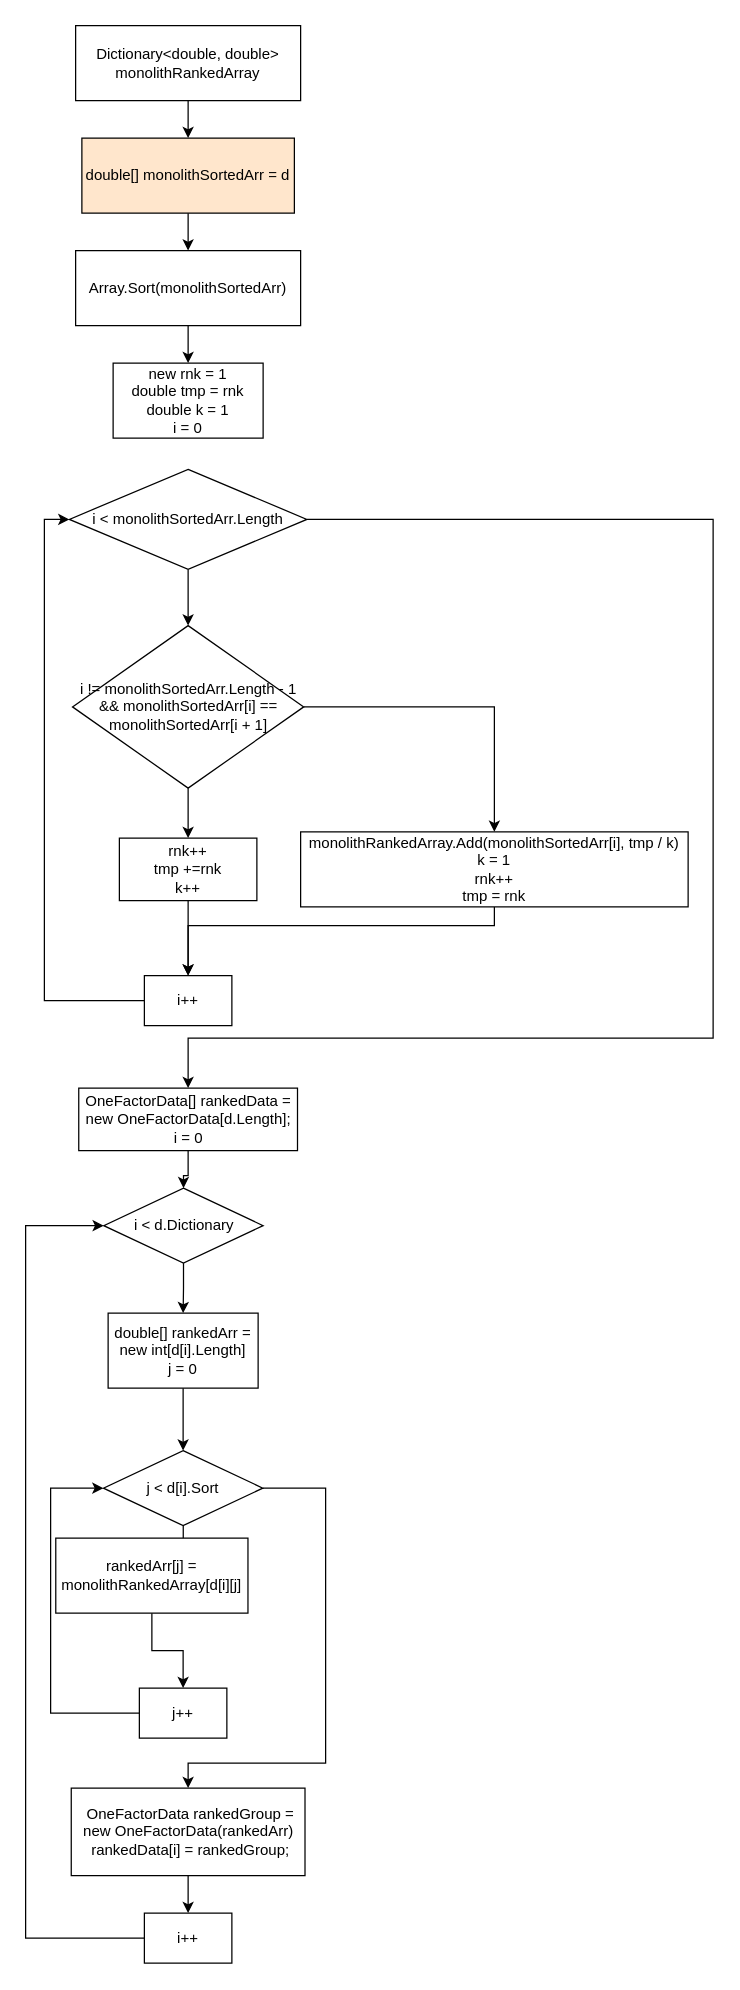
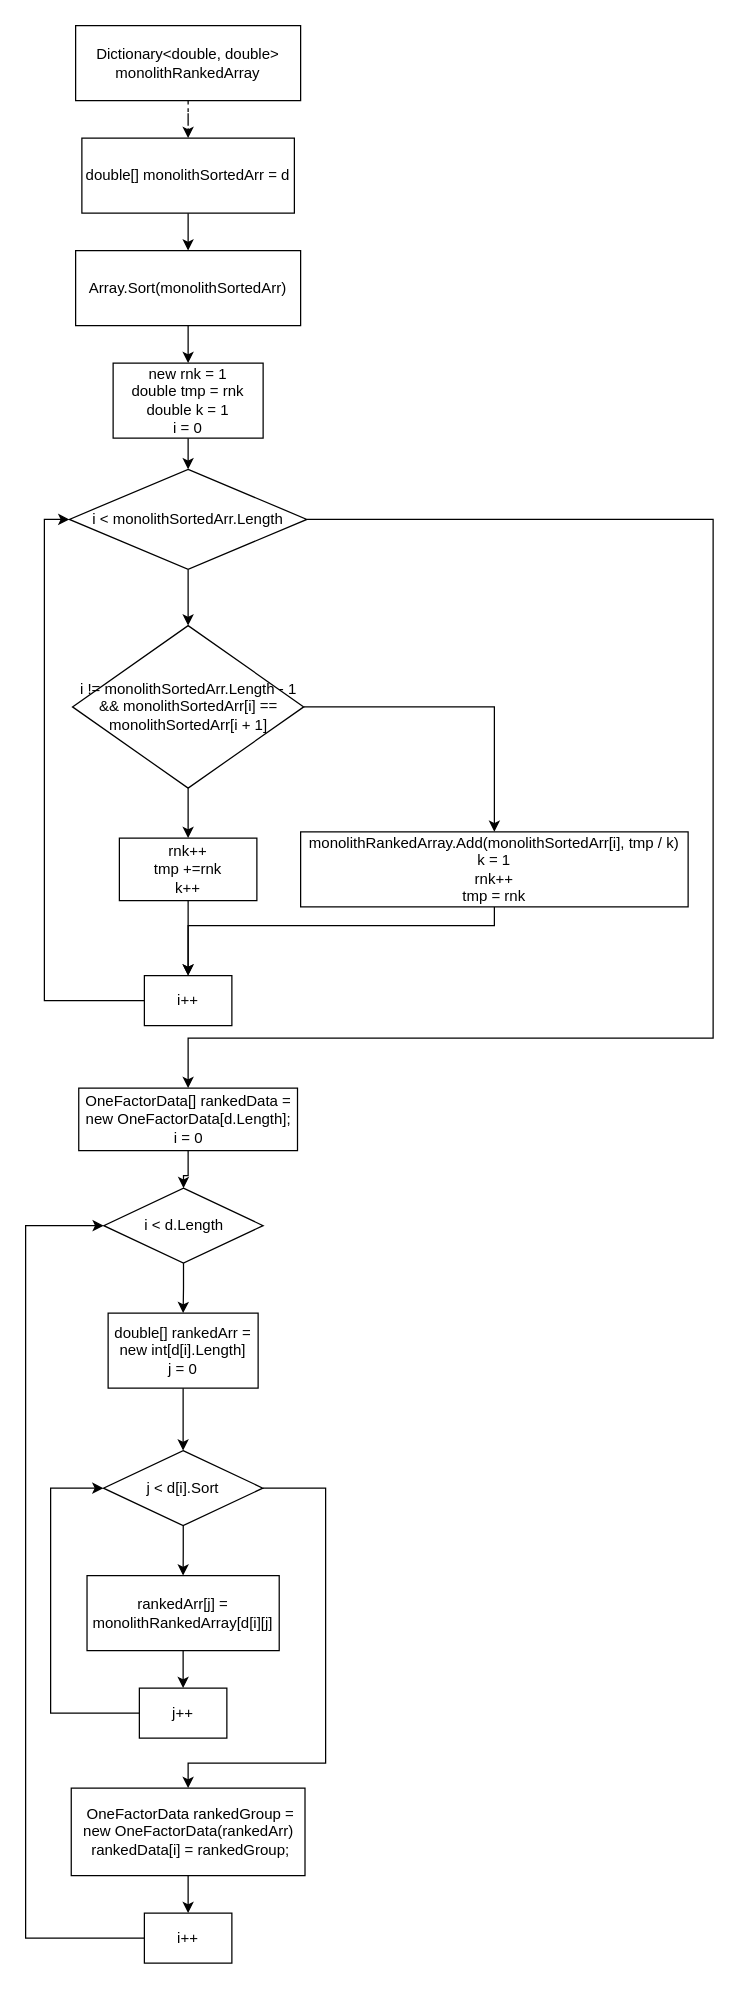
edge "Dictionary<double, double> monolithRankedArray" -> "double[] monolithSortedArr = d": style solid -> dashed
node "double[] monolithSortedArr = d": fillcolor #ffe6cc -> #ffffff
edge "new rnk = 1 double tmp = rnk double k = 1 i = 0" -> "i < monolithSortedArr.Length": added
node "i < d.Dictionary": label "i < d.Dictionary" -> "i < d.Length"
node "rankedArr[j] = monolithRankedArray[d[i][j]": moved (152, 1576) -> (183, 1613)
